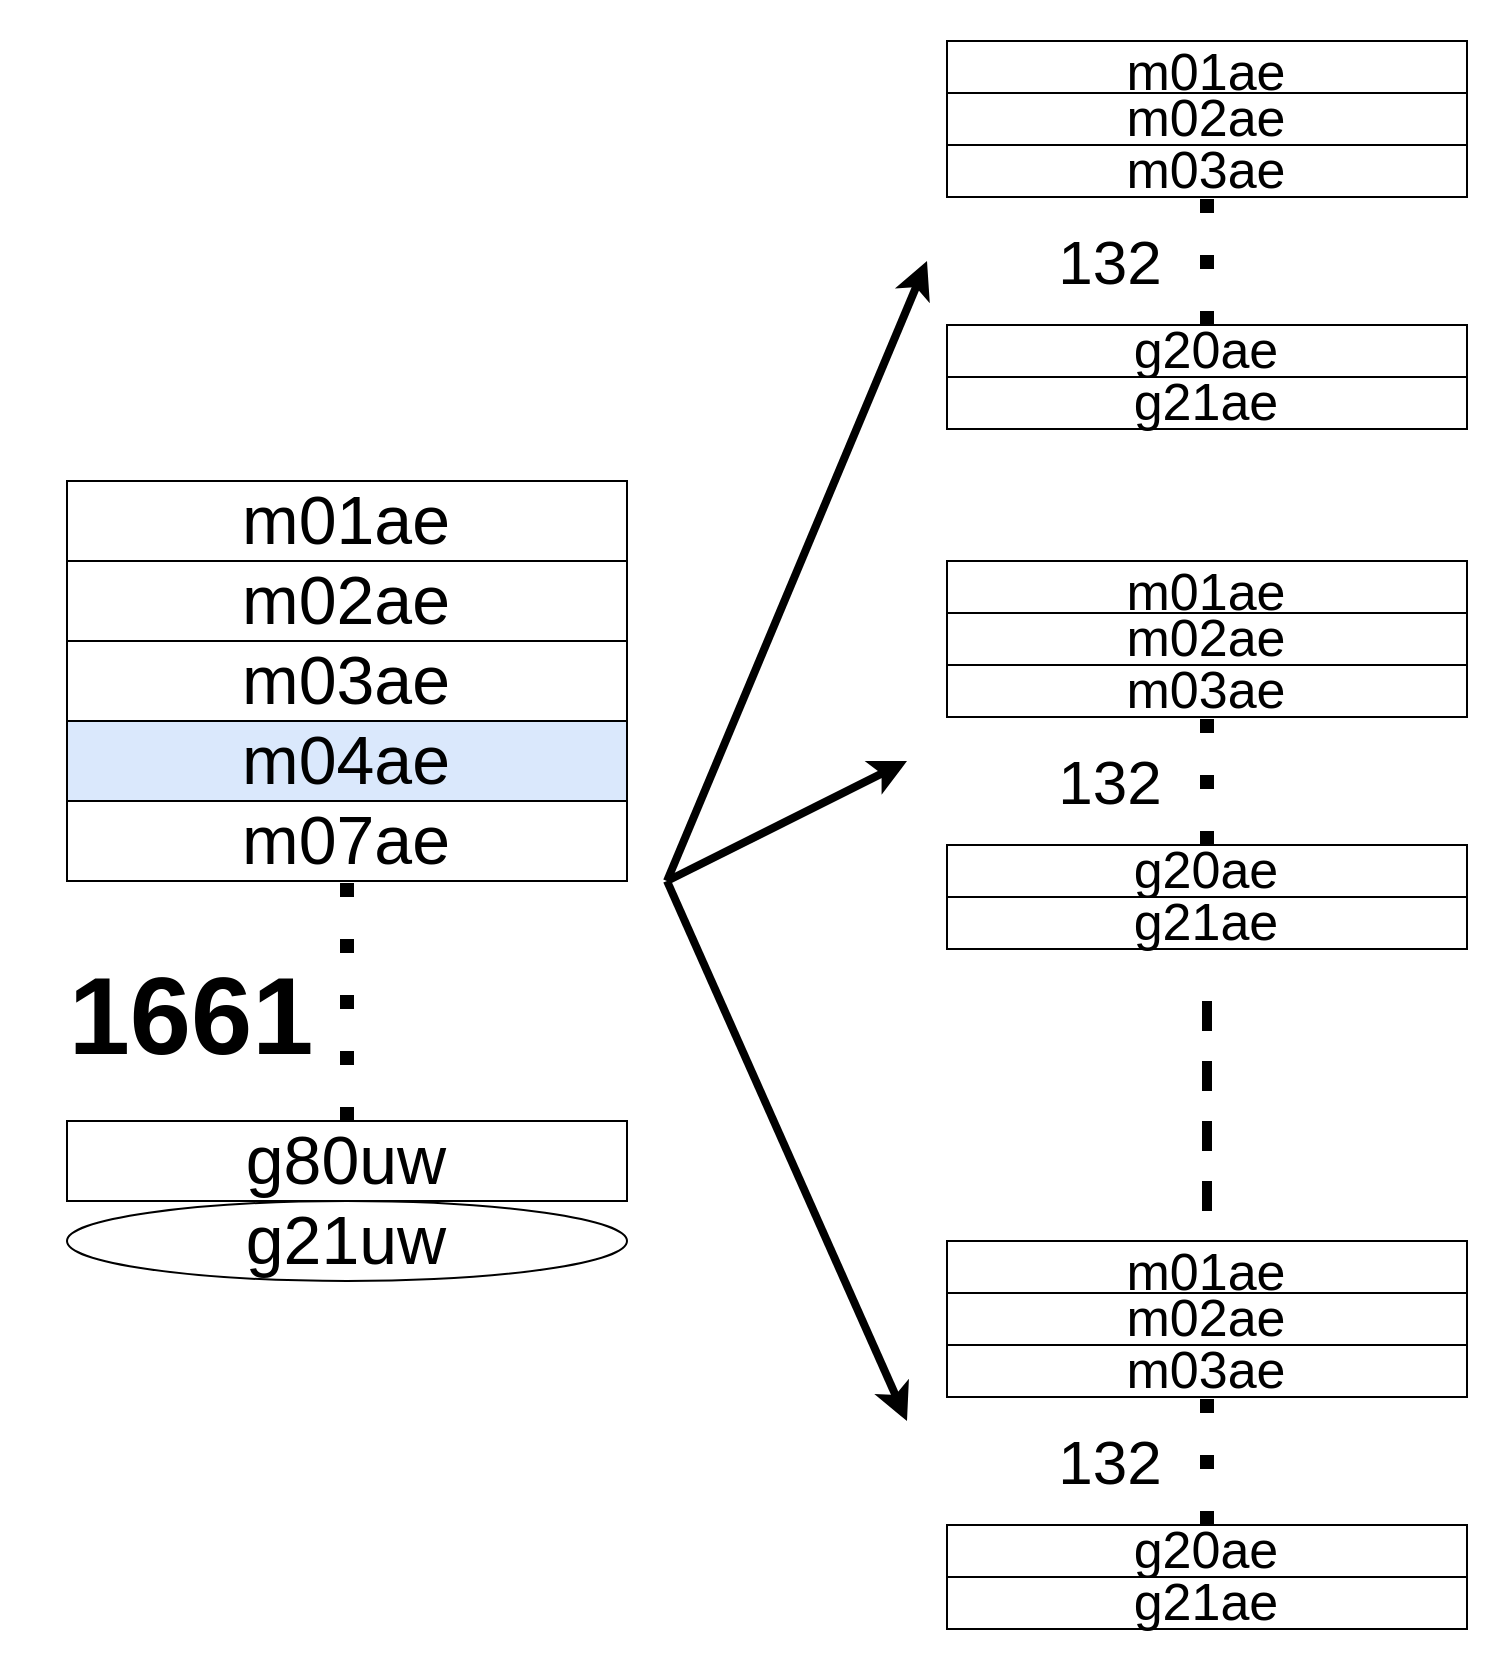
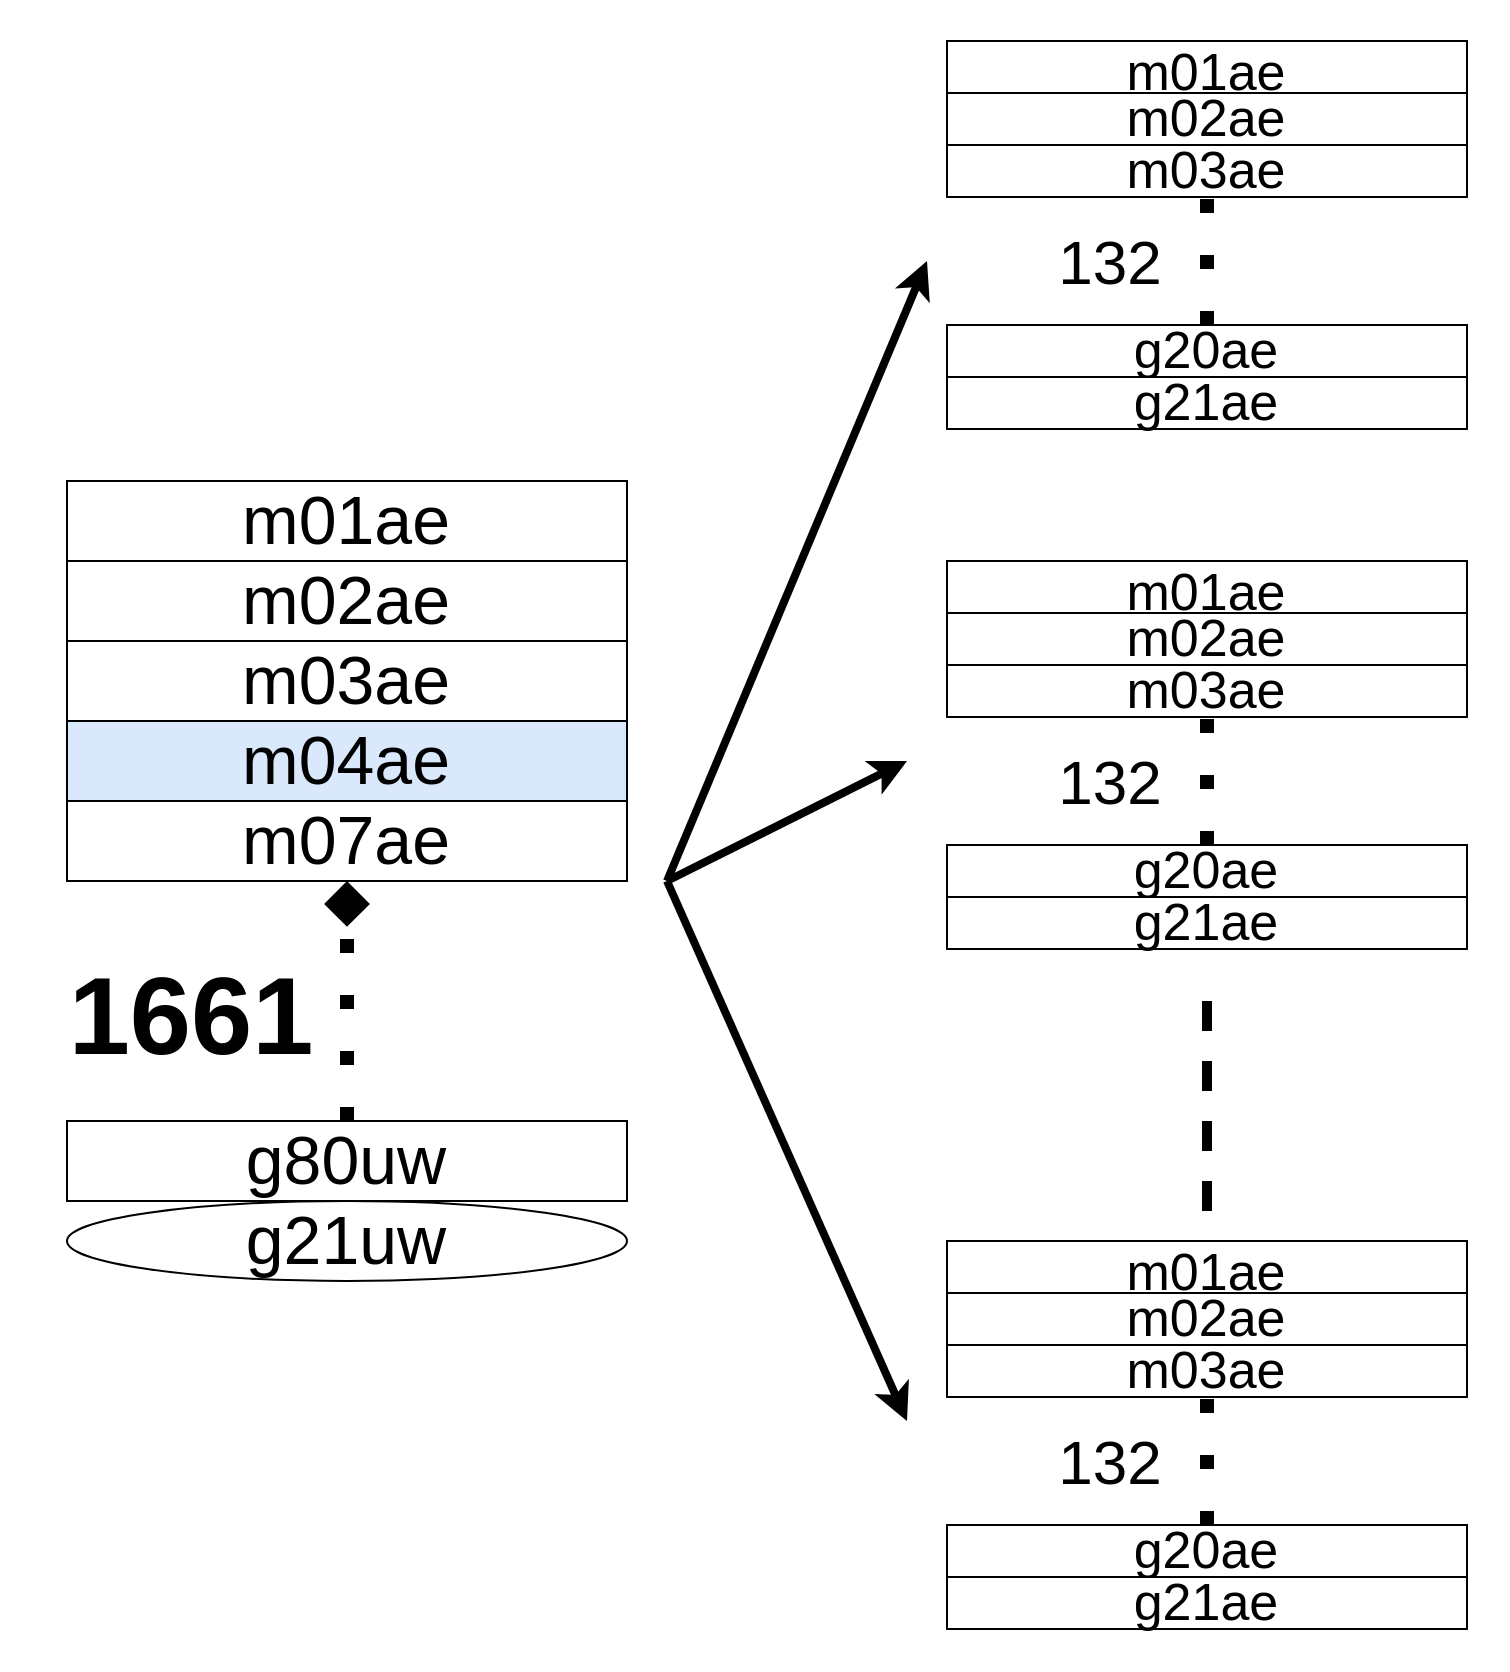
edge "m07ae" -- "g80uw": arrowhead none -> diamond
